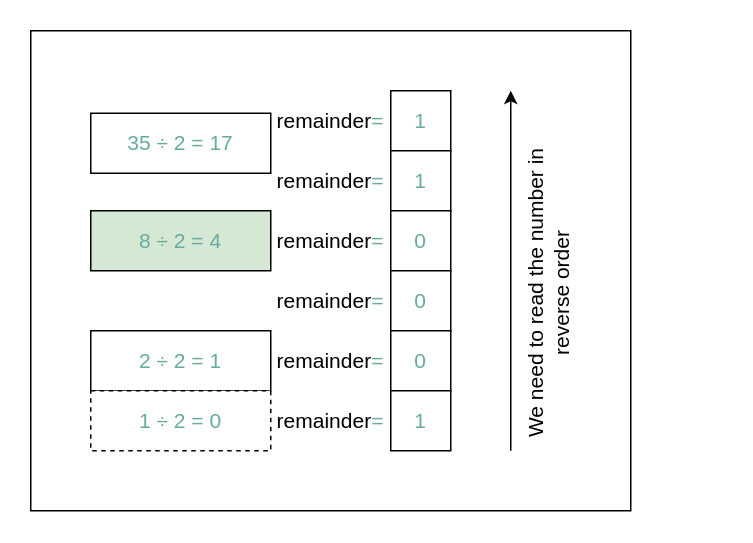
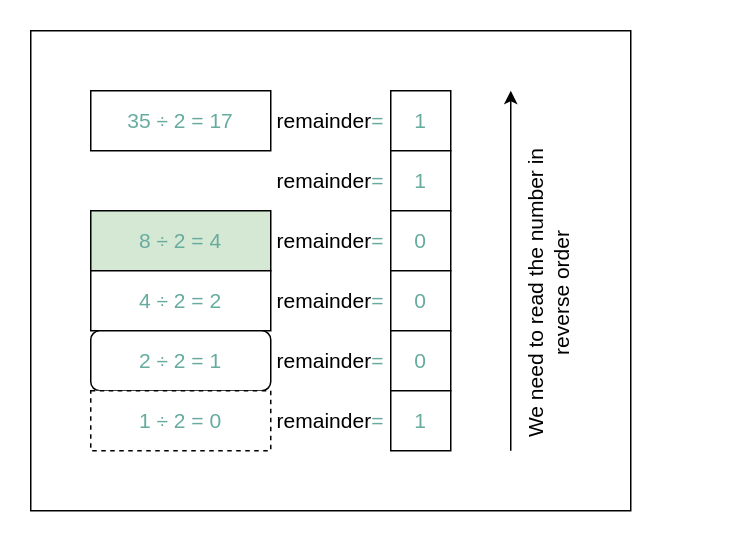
node "35 ÷ 2 = 17": moved (181, 143) -> (181, 121)
node "4 ÷ 2 = 2": added
node "2 ÷ 2 = 1": shape rectangle -> rounded rectangle
